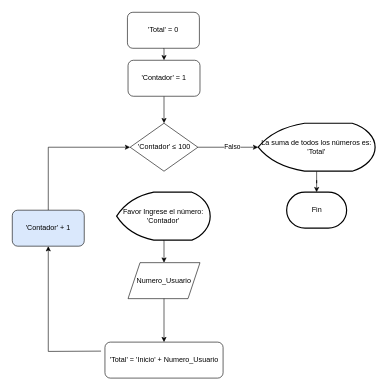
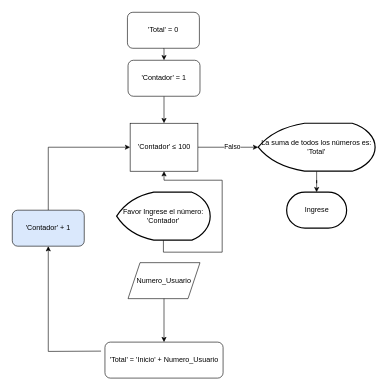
node "'Contador' ≤ 100": shape diamond -> rectangle
node "Fin": label "Fin" -> "Ingrese"
edge "Favor Ingrese el número: 'Contador'" -> "Numero_Usuario": now "Favor Ingrese el número: 'Contador'" -> "'Contador' ≤ 100"
